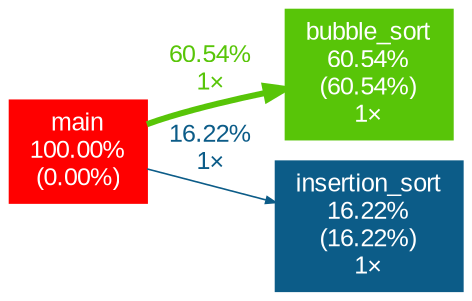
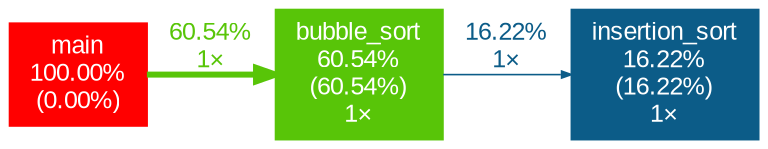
edge "main 100.00% (0.00%)" -> "insertion_sort 16.22% (16.22%) 1×": now "bubble_sort 60.54% (60.54%) 1×" -> "insertion_sort 16.22% (16.22%) 1×"
